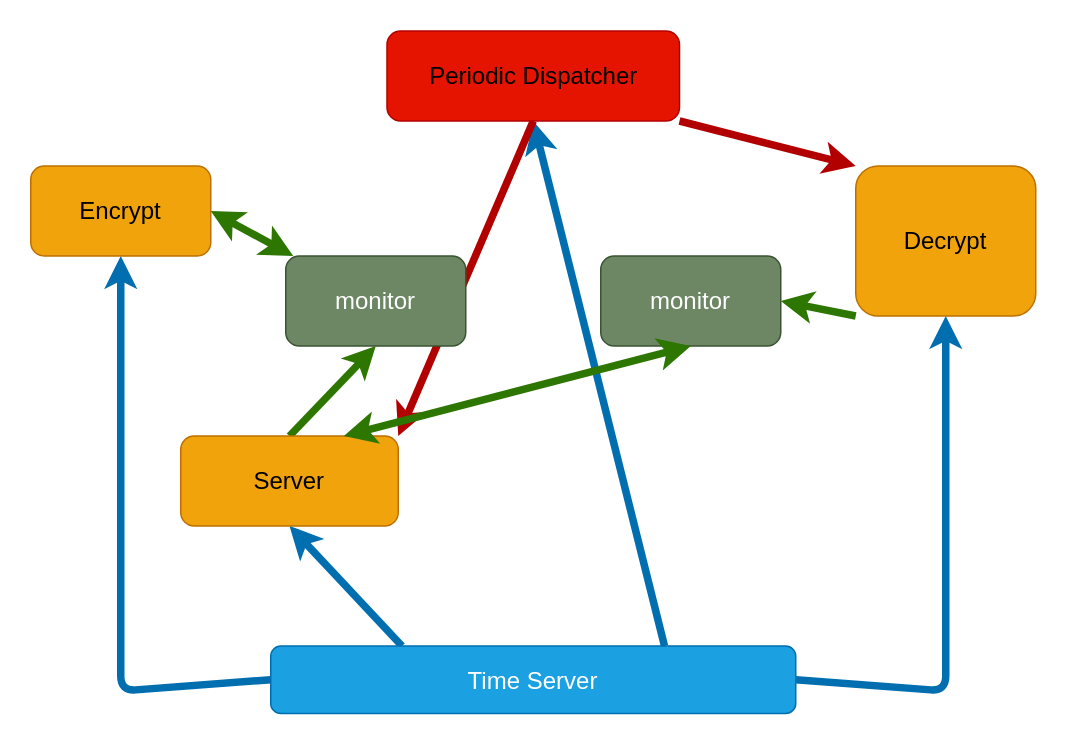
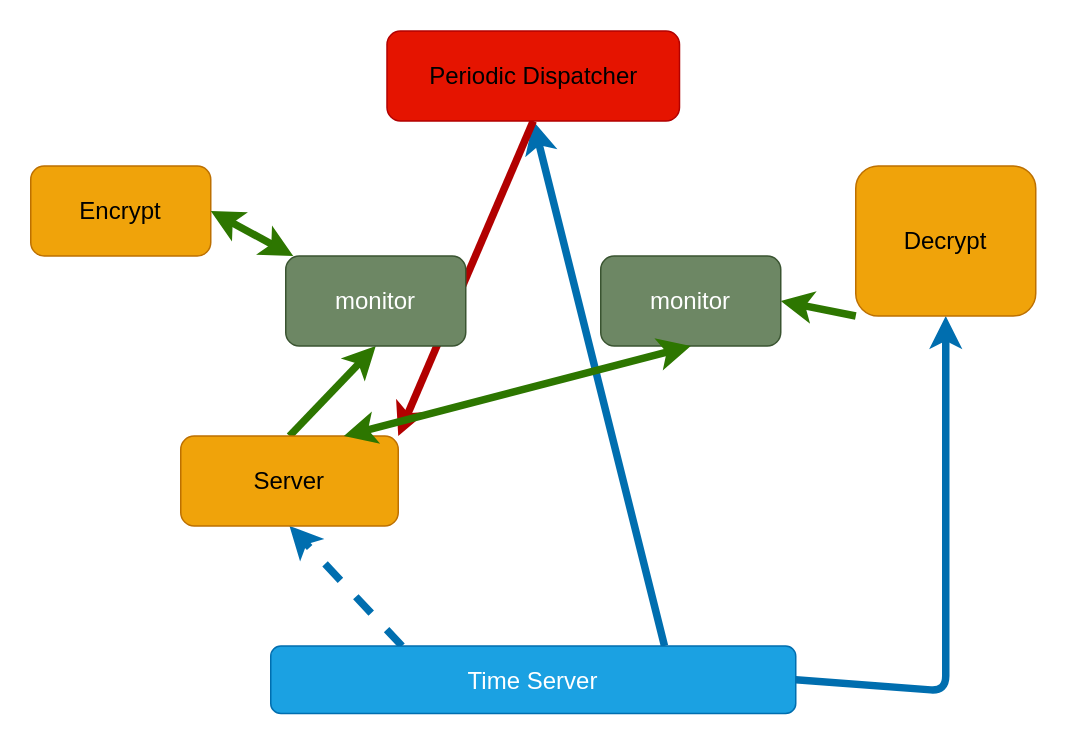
edge "Periodic Dispatcher" -> "Decrypt": removed
edge "Time Server" -> "Encrypt": removed
edge "Time Server" -> "Server": style solid -> dashed
